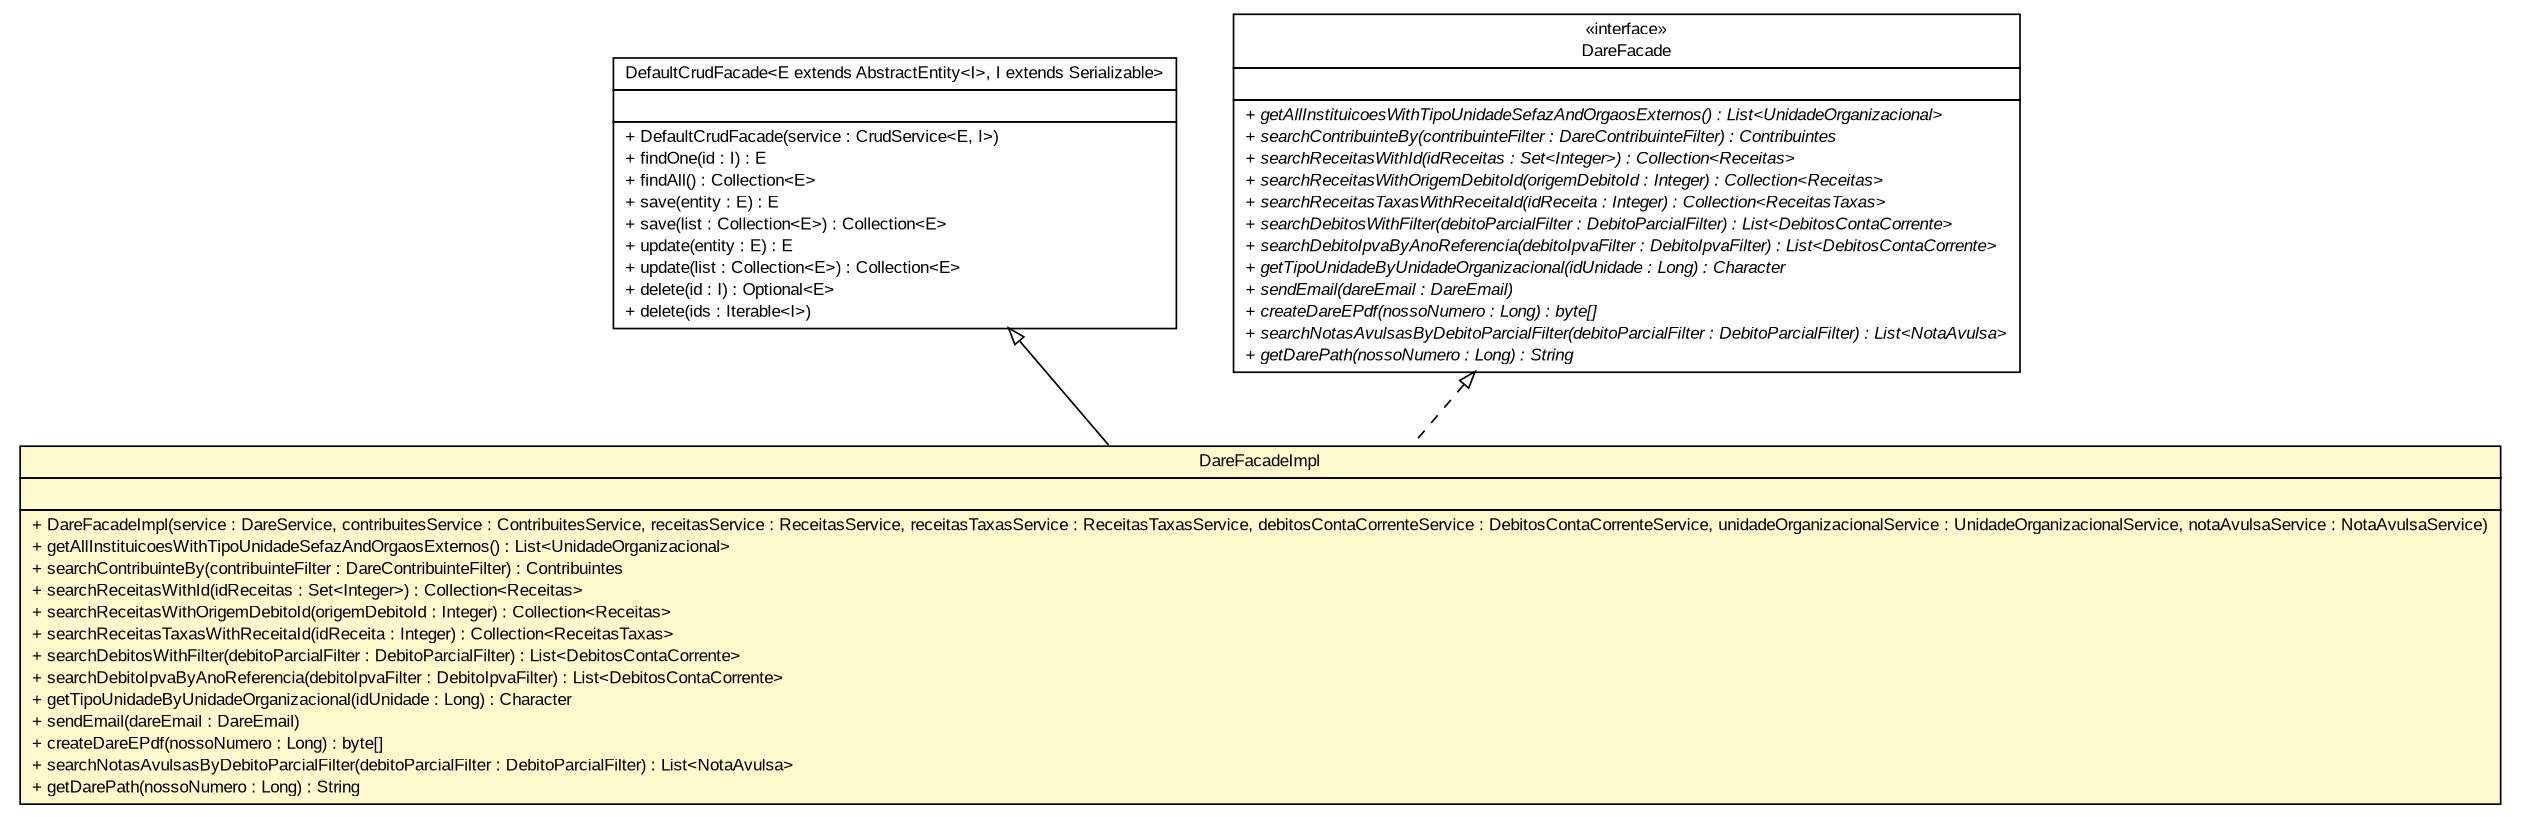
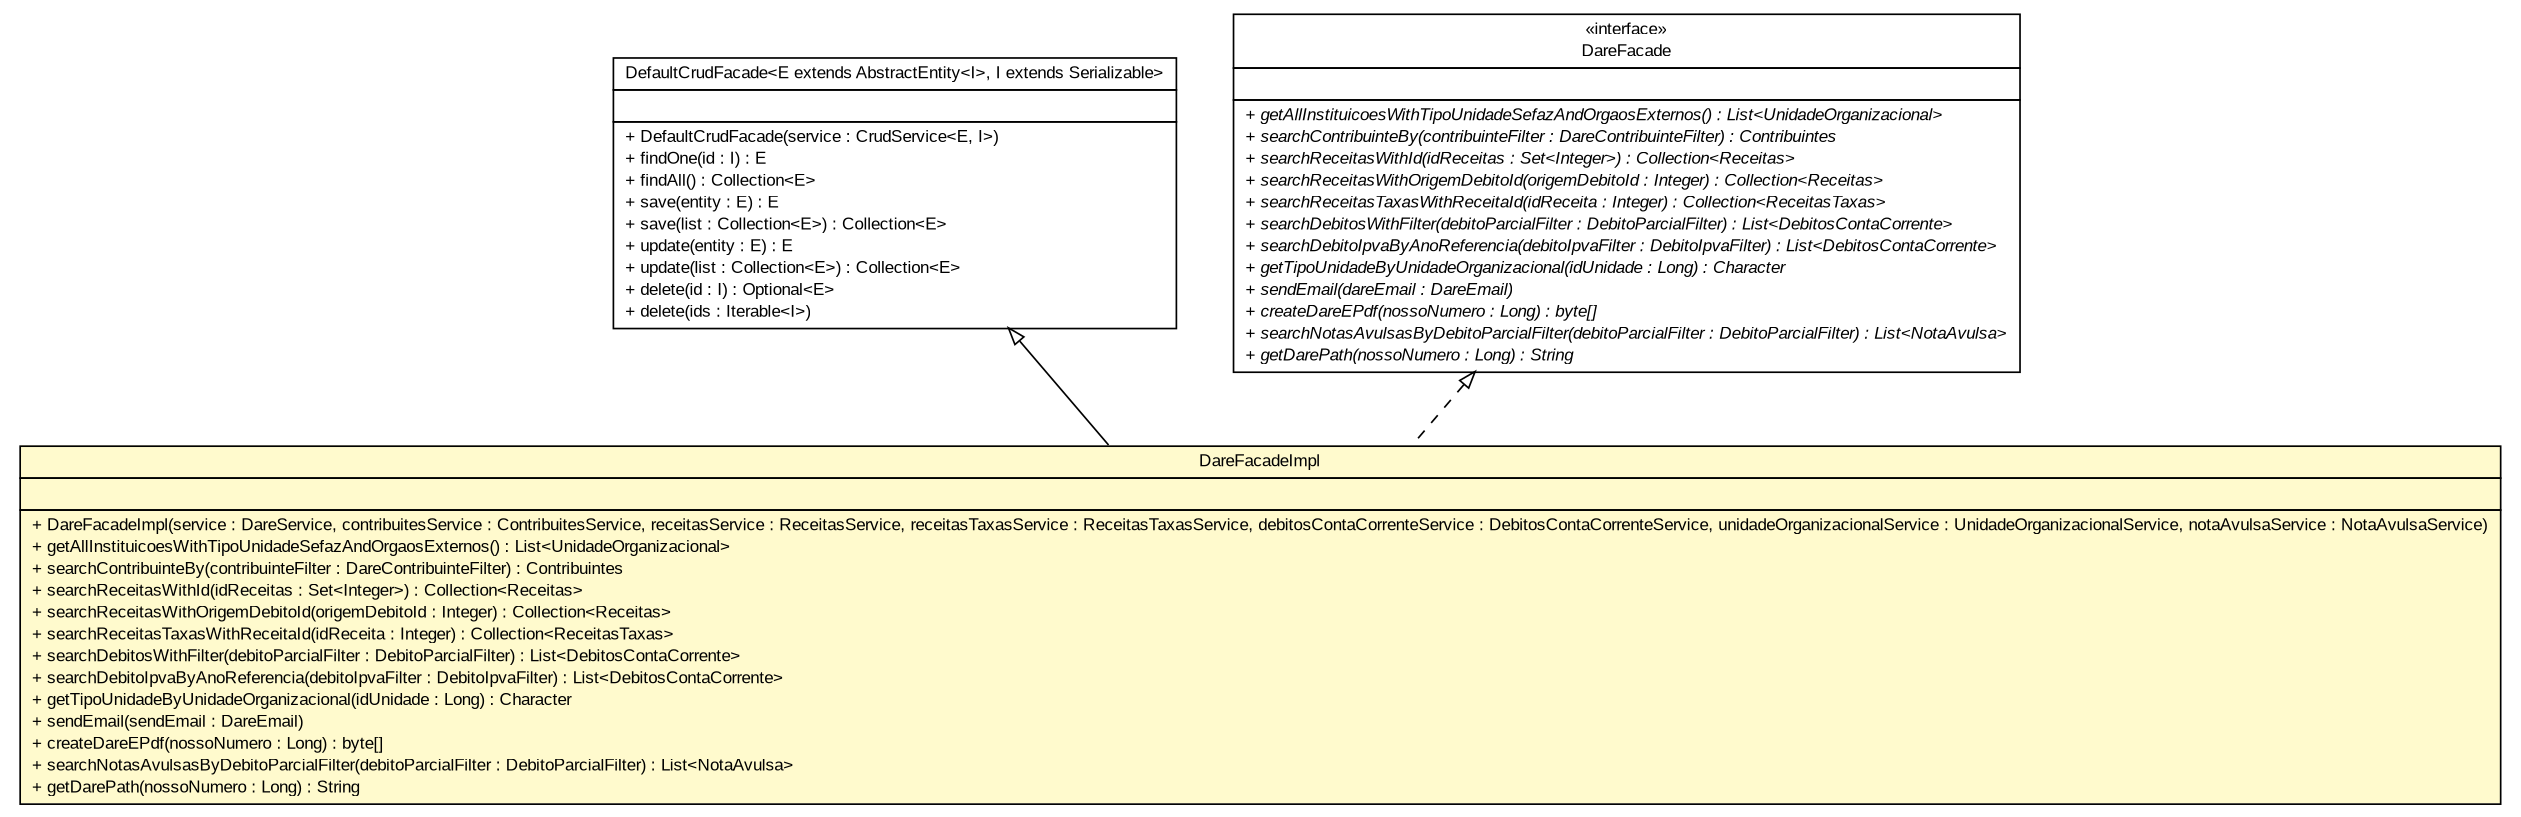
node "DareFacadeImpl": text "+ sendEmail(dareEmail : DareEmail)" -> "+ sendEmail(sendEmail : DareEmail)"
